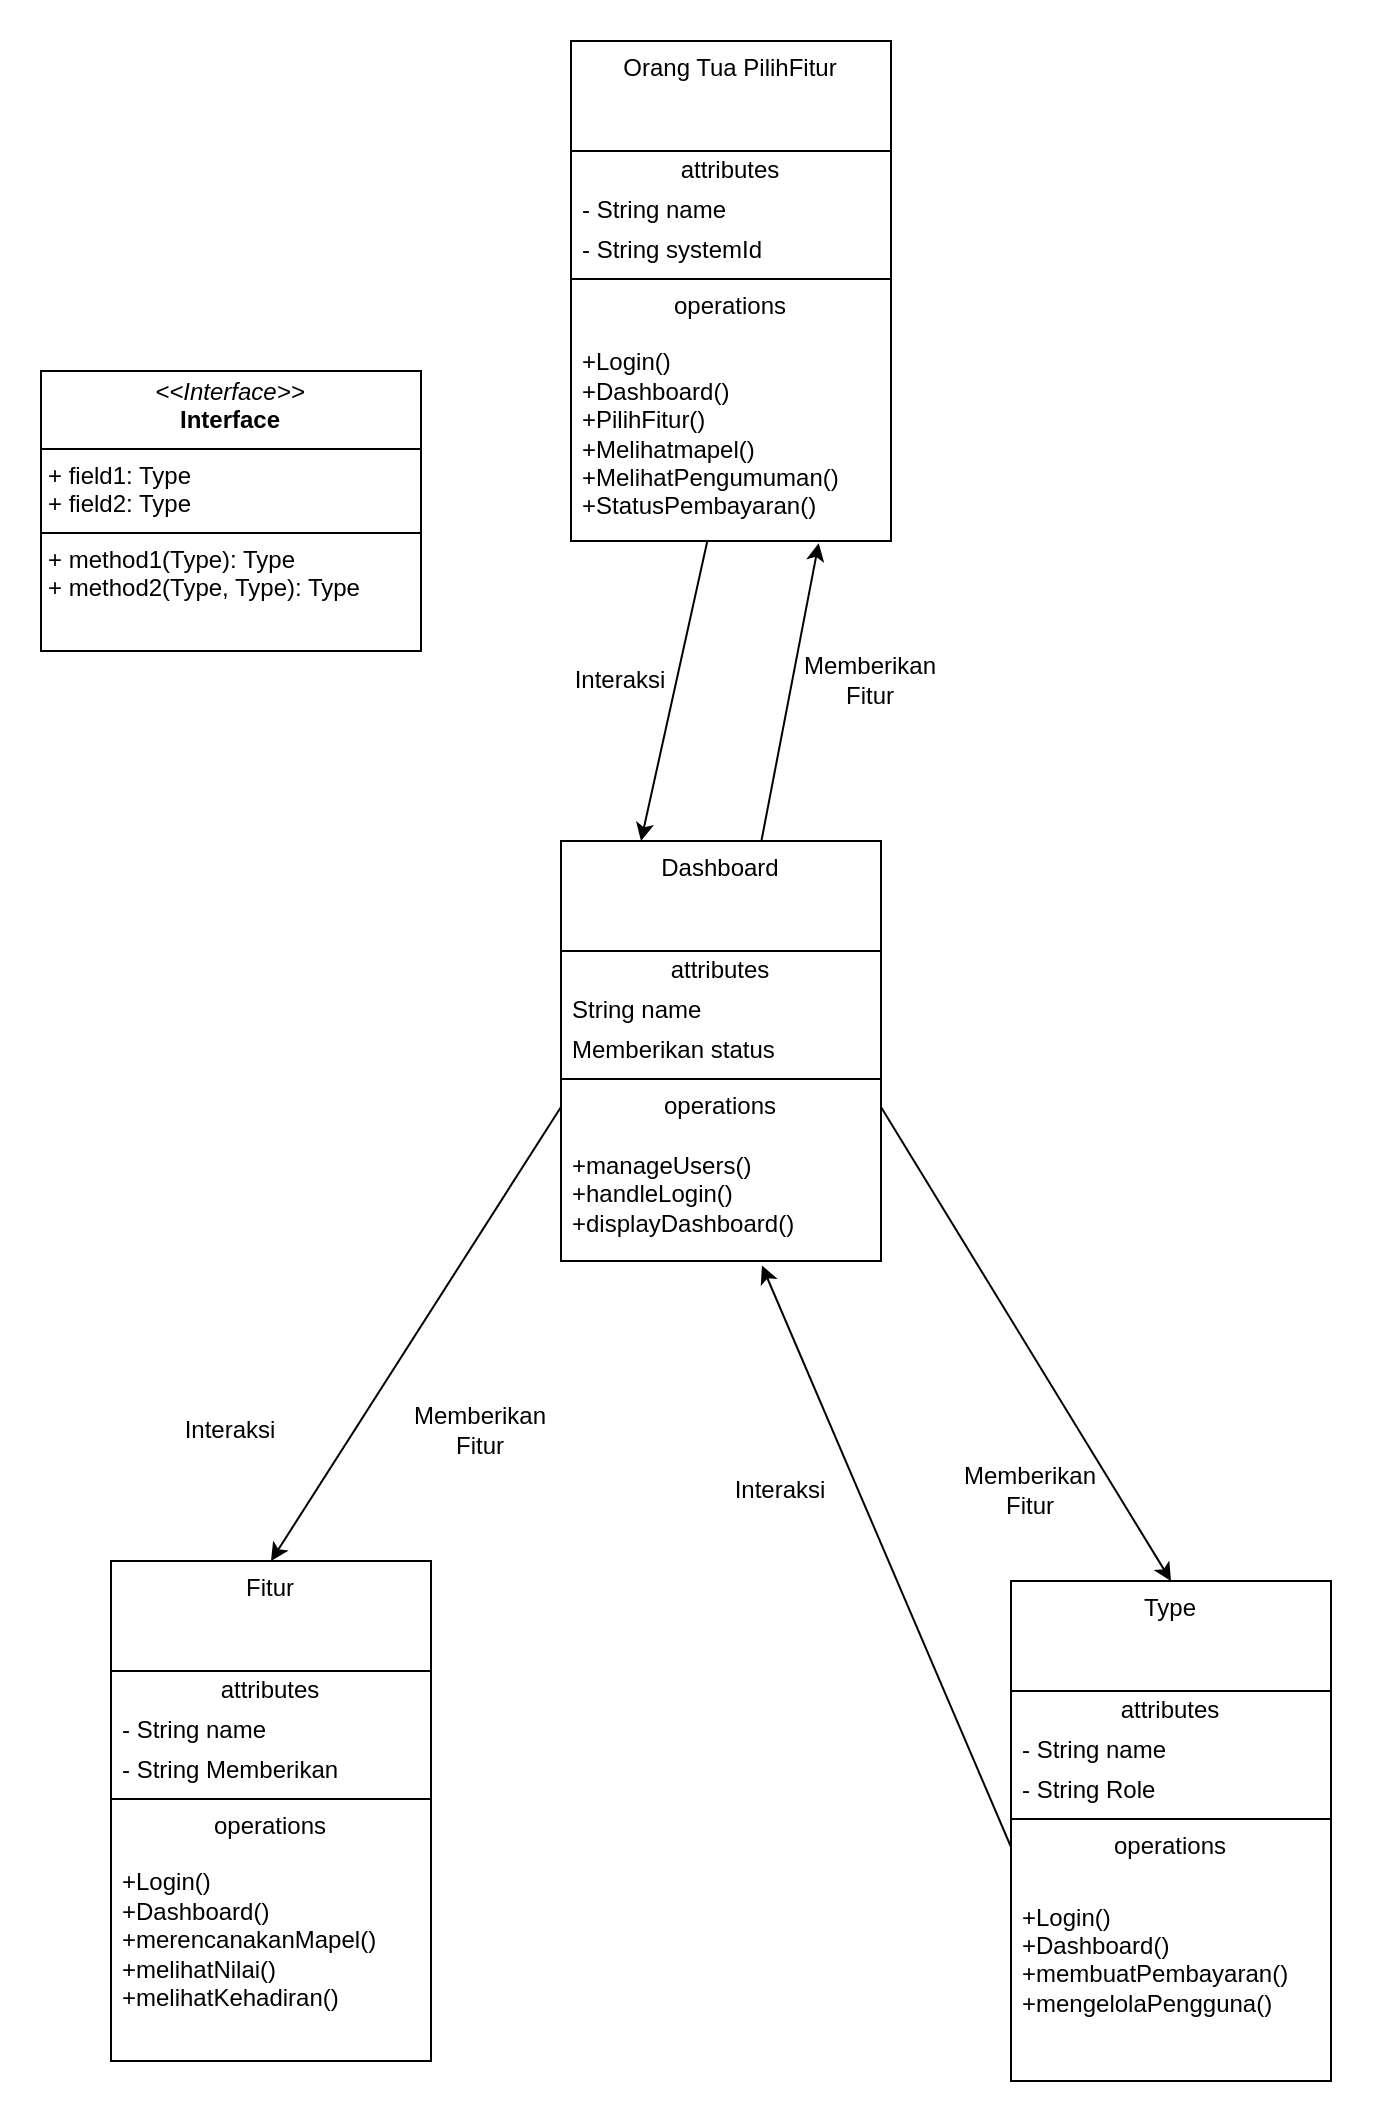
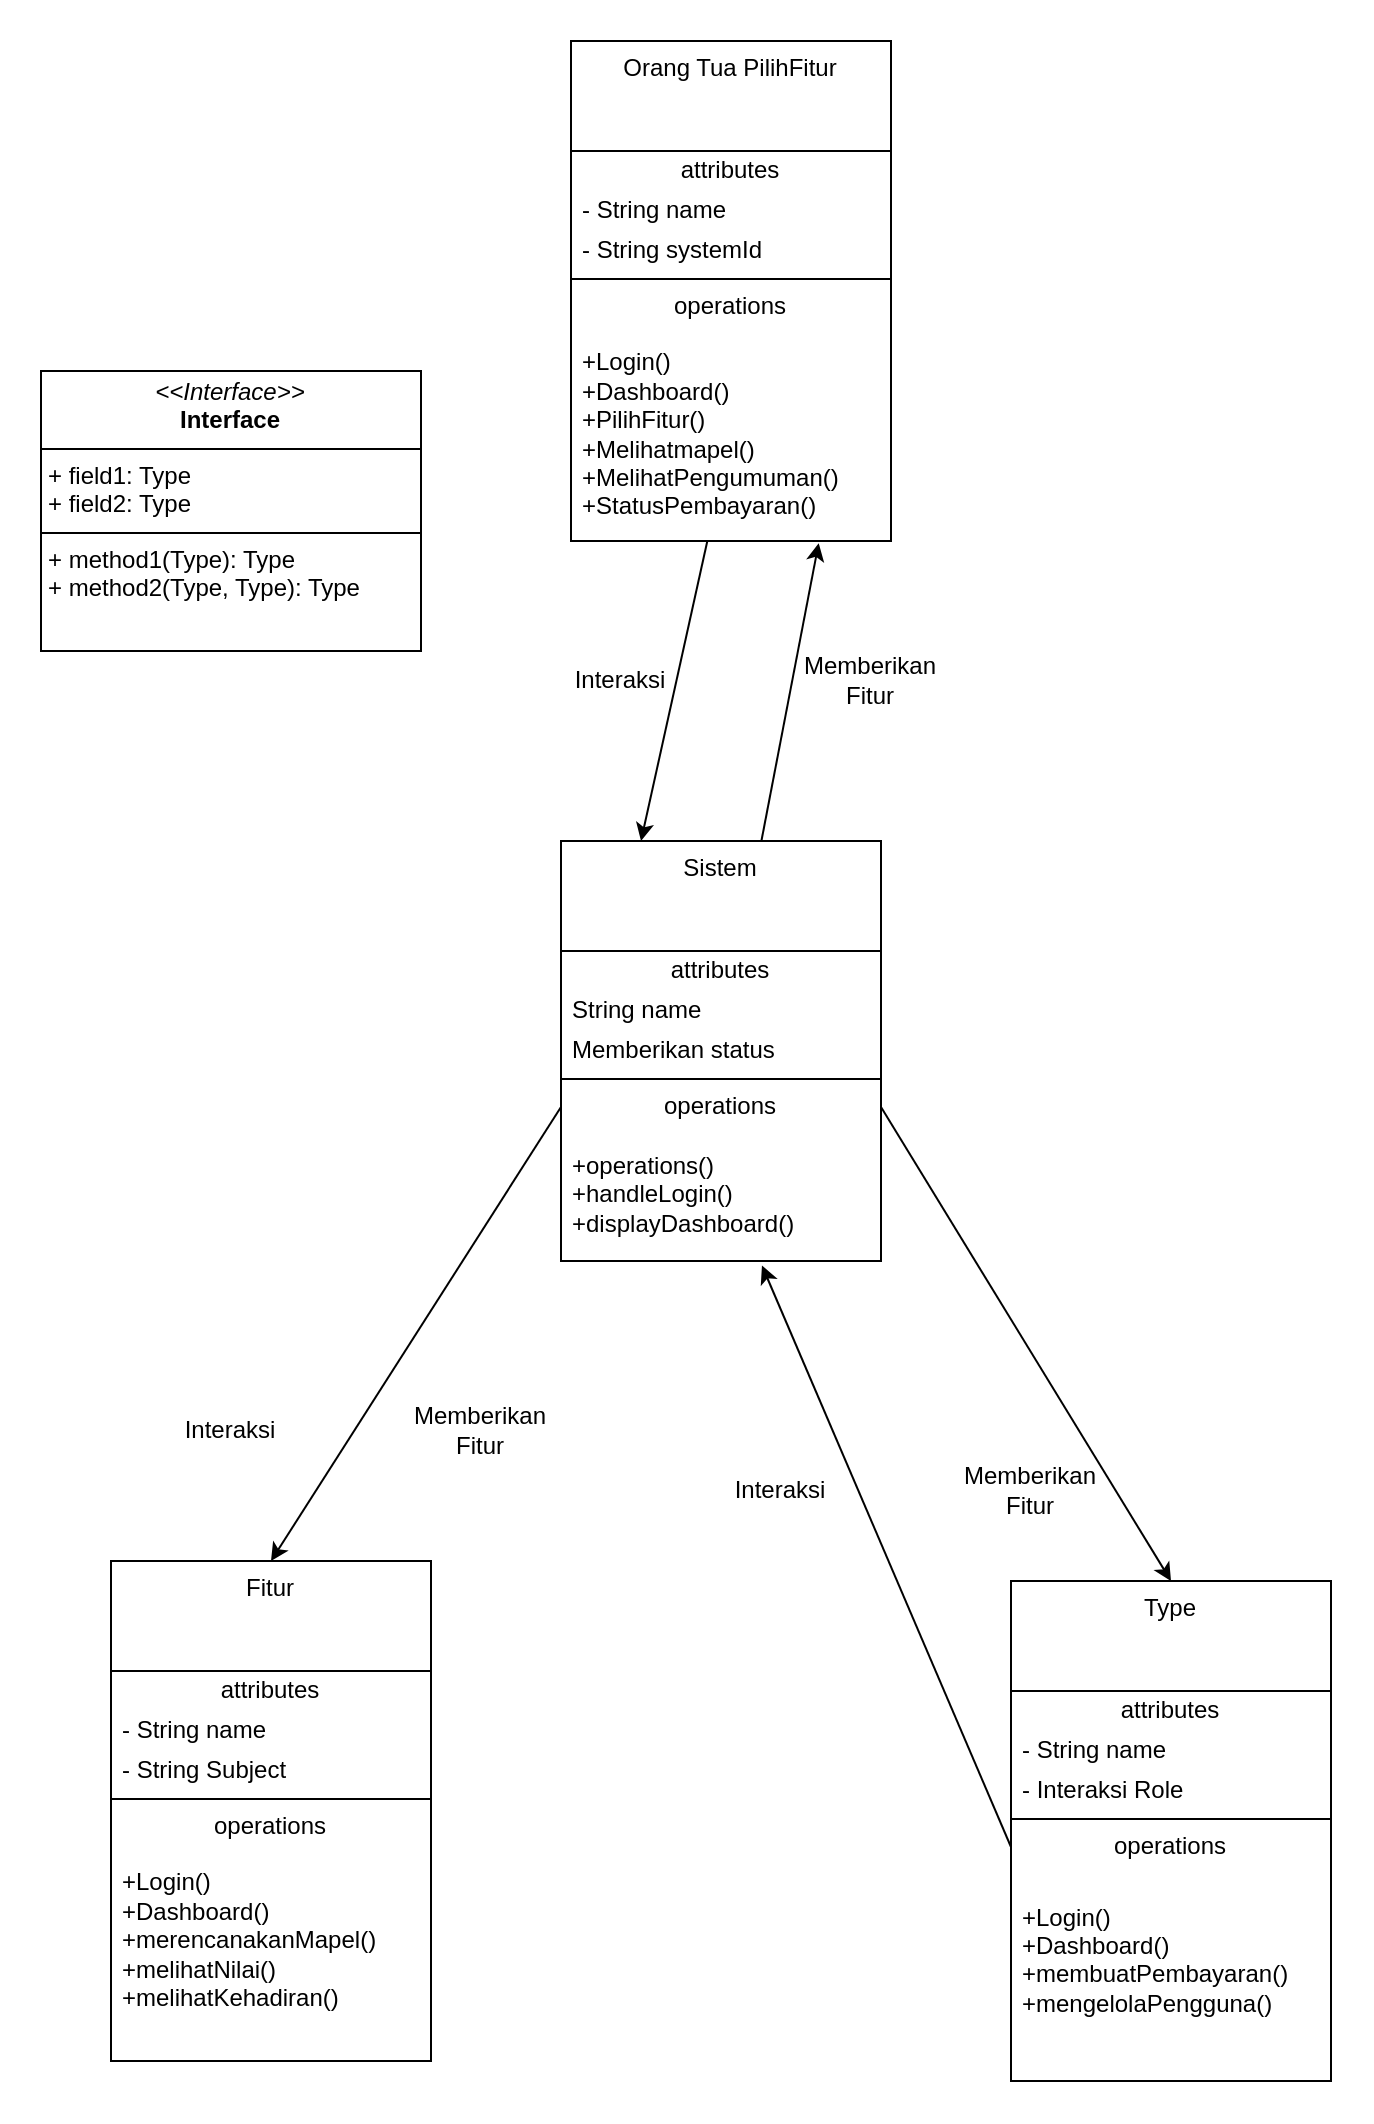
node "Dashboard": label "Dashboard" -> "Sistem"
node "+manageUsers() +handleLogin() +displayDashboard()": label "+manageUsers() +handleLogin() +displayDashboard()" -> "+operations() +handleLogin() +displayDashboard()"
node "- String Memberikan": label "- String Memberikan" -> "- String Subject"
node "- String Role": label "- String Role" -> "- Interaksi Role"
